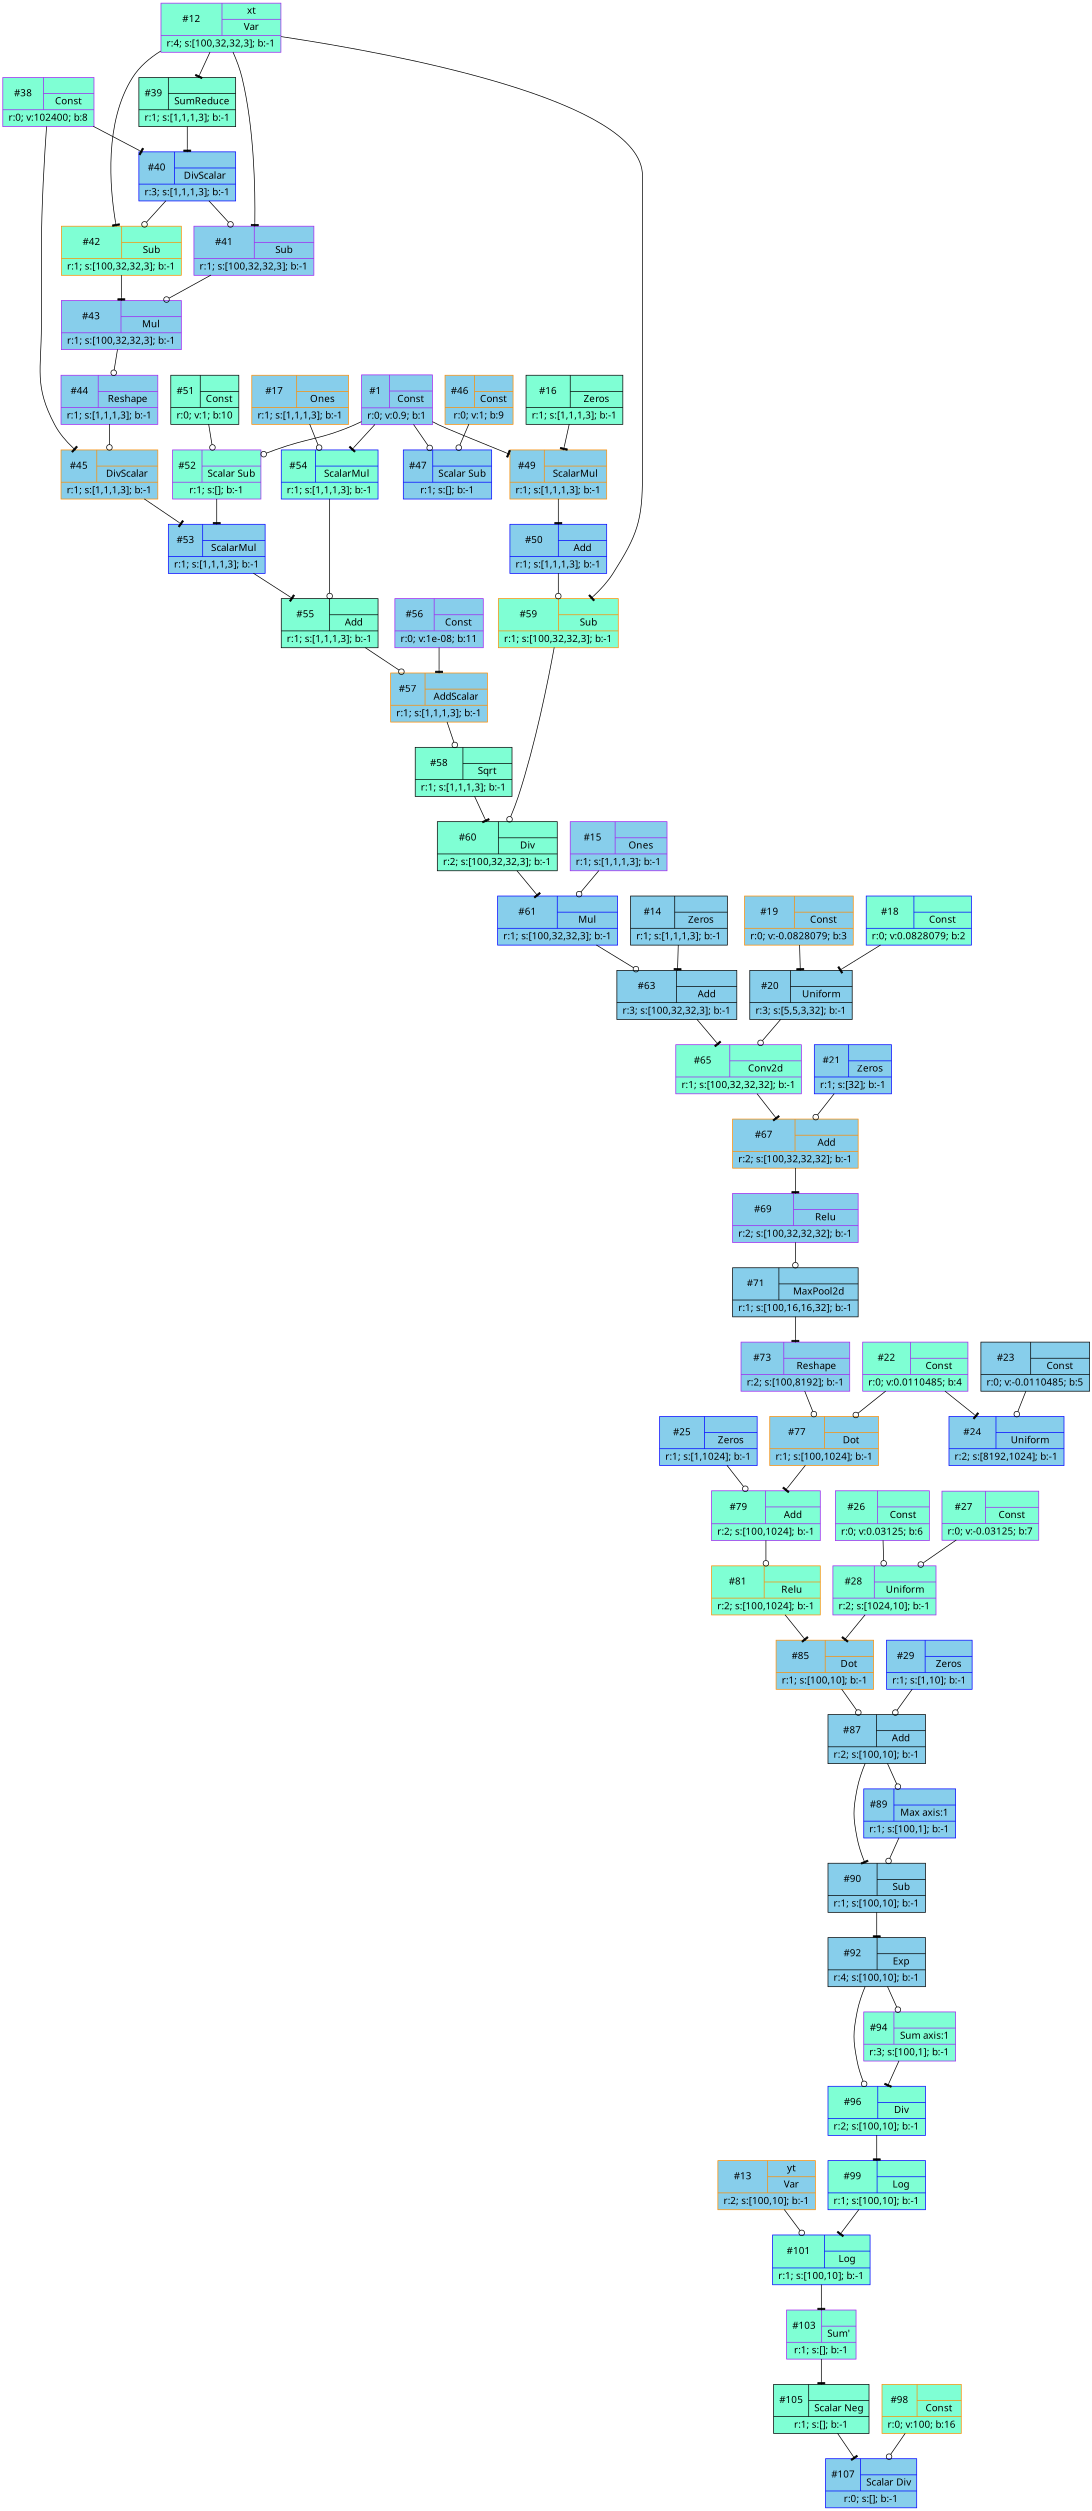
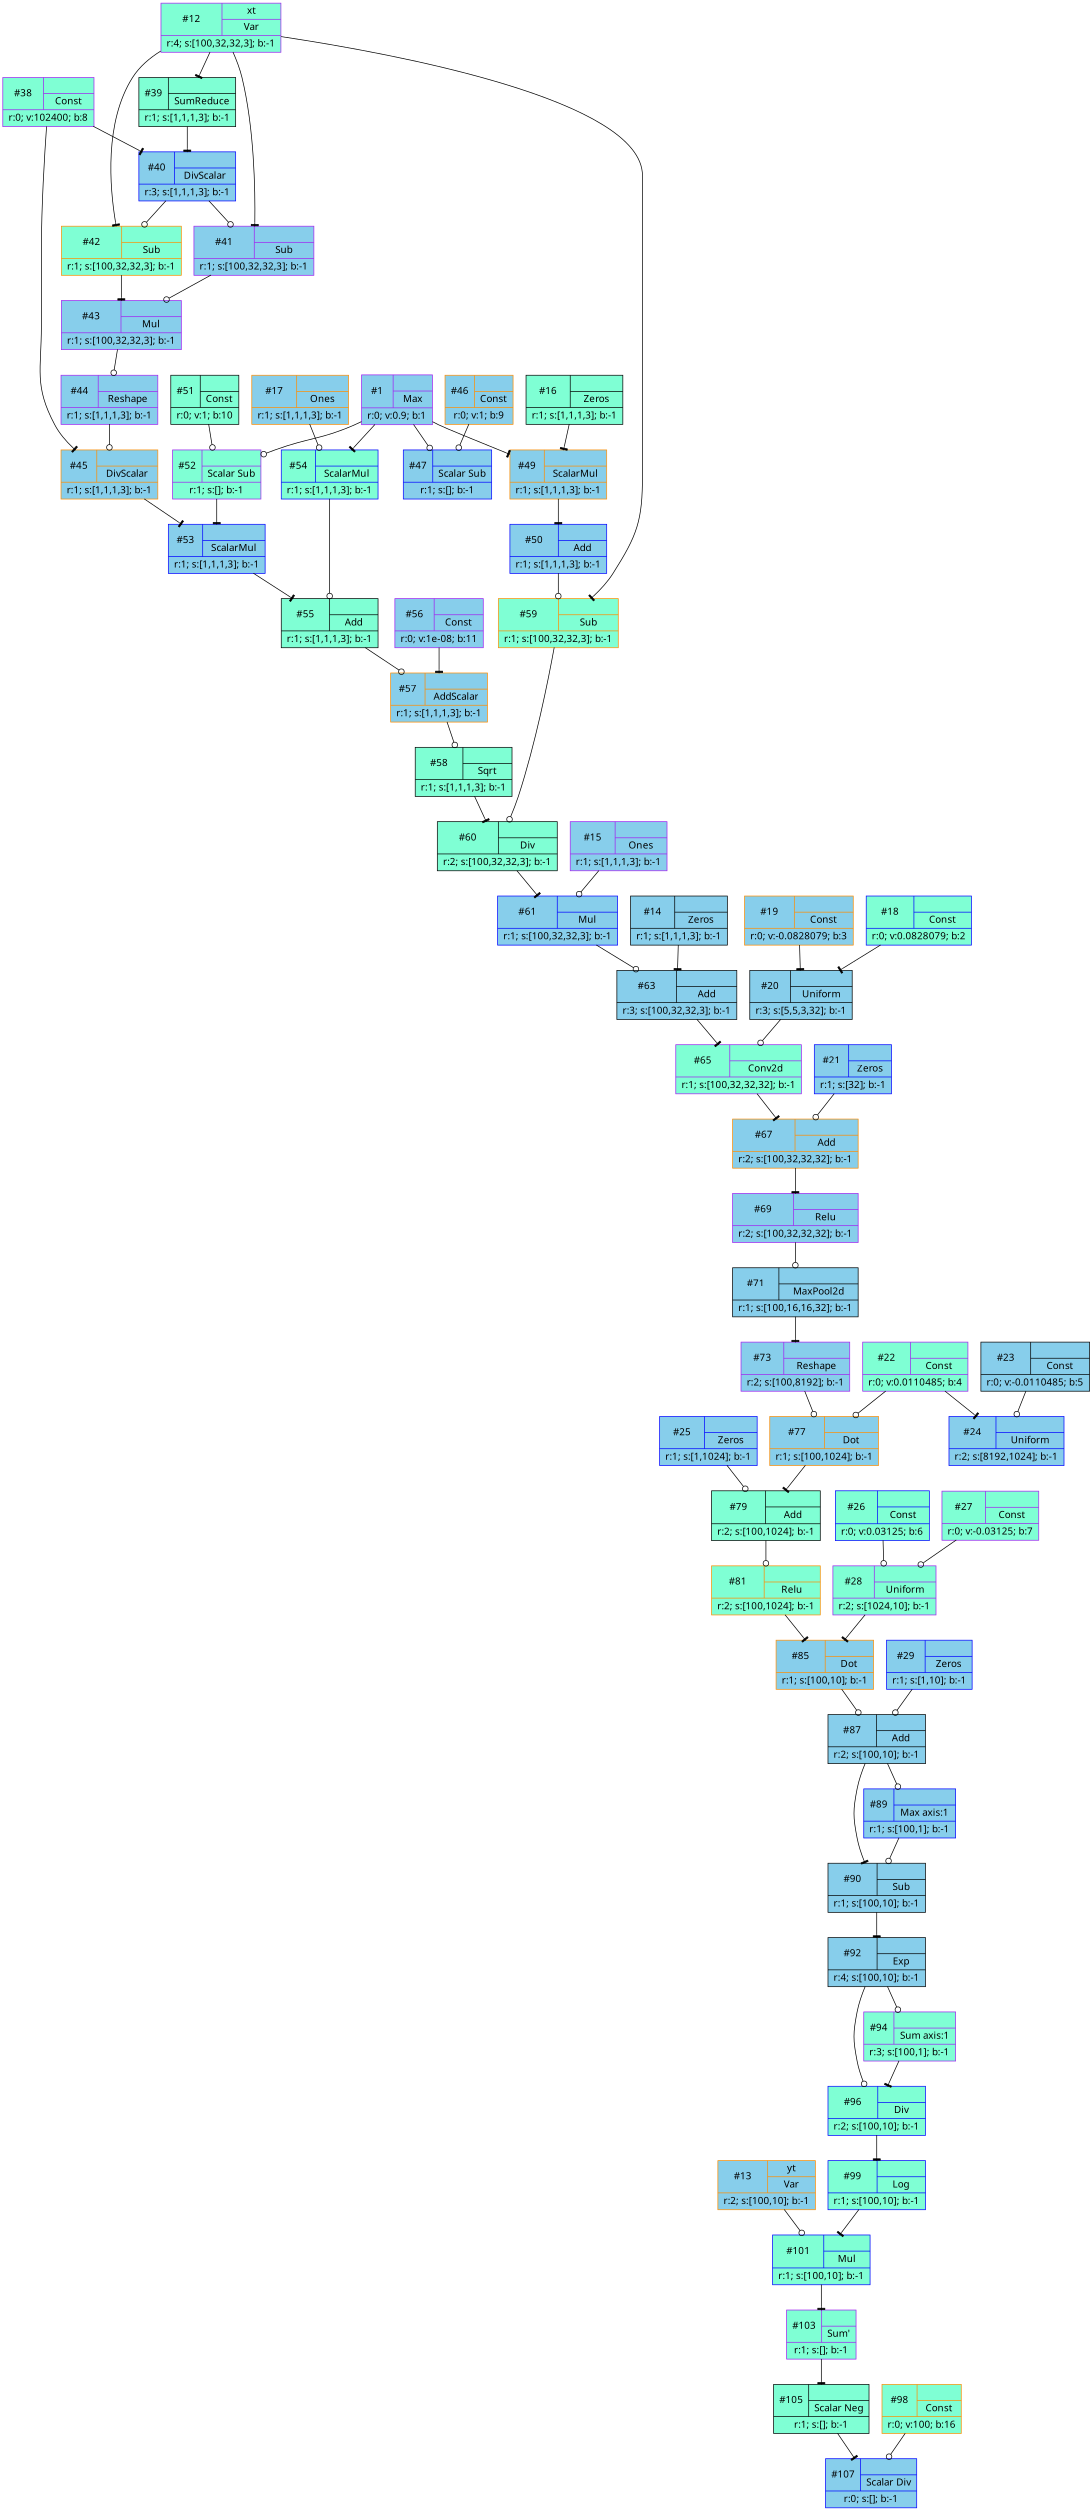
node "#1": text "Const" -> "Max"
node "#79": color purple -> black
node "#26": color purple -> blue
node "#101": text "Log" -> "Mul"
